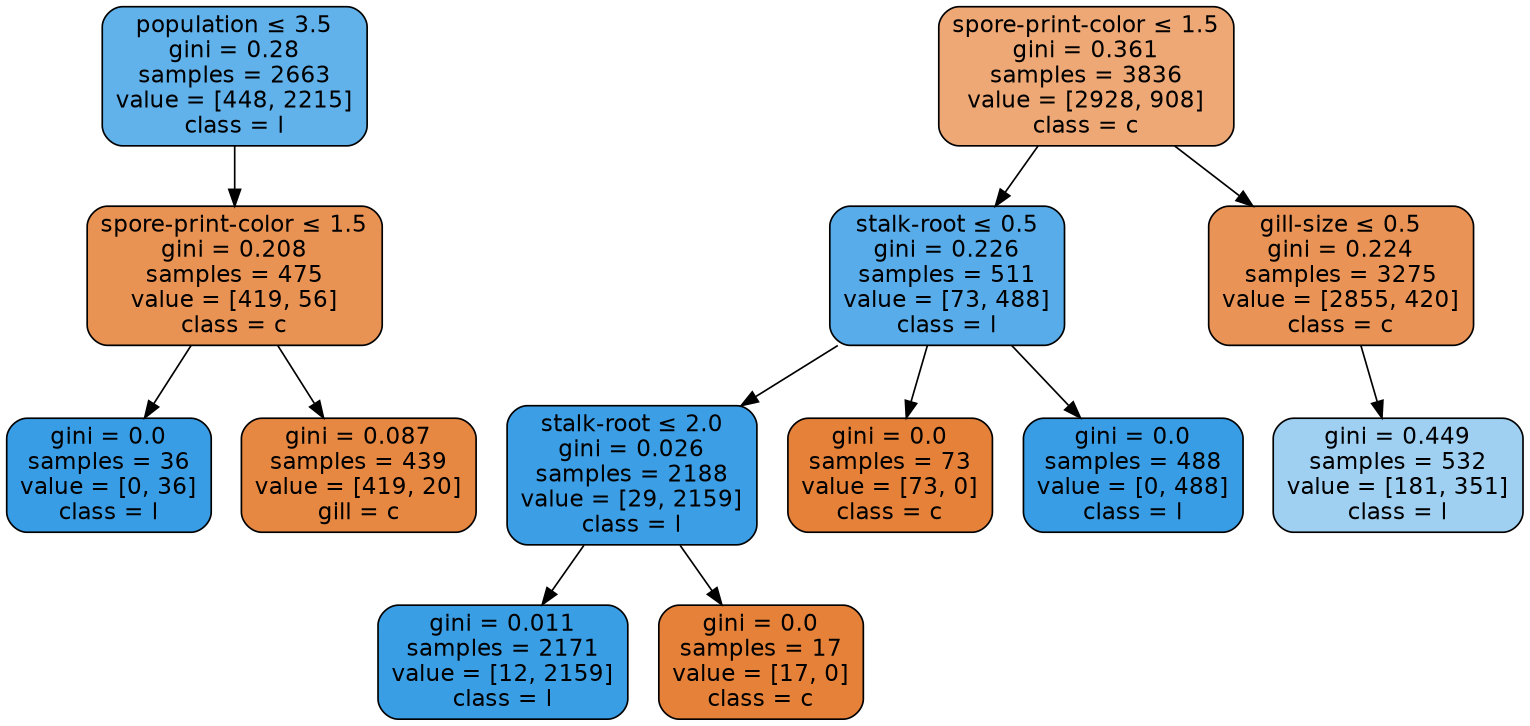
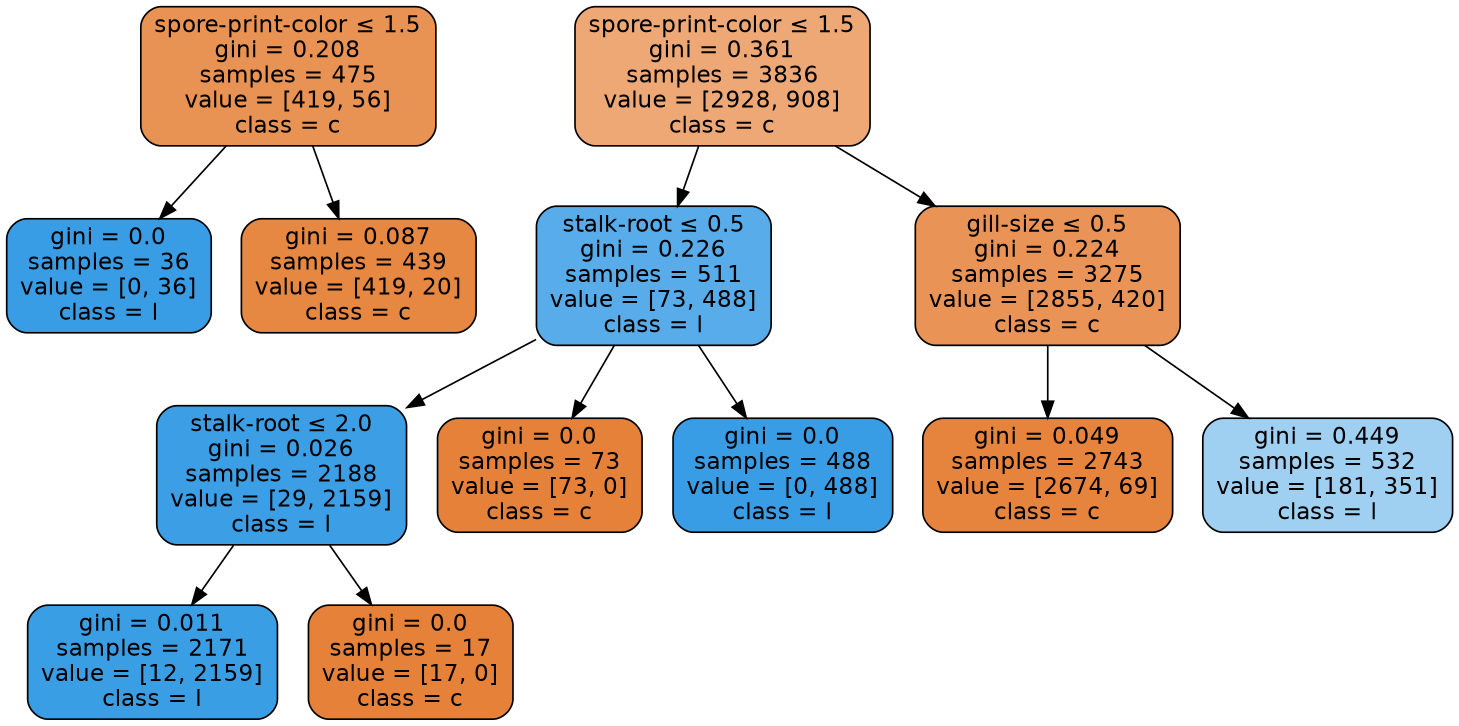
node "population ≤ 3.5": removed
node "gini = 0.049": added
node "gini = 0.087": text "gill = c" -> "class = c"
